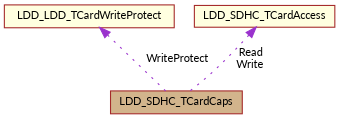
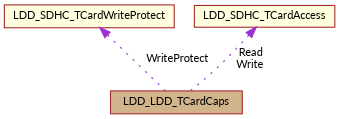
node "LDD_LDD_TCardWriteProtect": label "LDD_LDD_TCardWriteProtect" -> "LDD_SDHC_TCardWriteProtect"
node "LDD_SDHC_TCardCaps": label "LDD_SDHC_TCardCaps" -> "LDD_LDD_TCardCaps"
